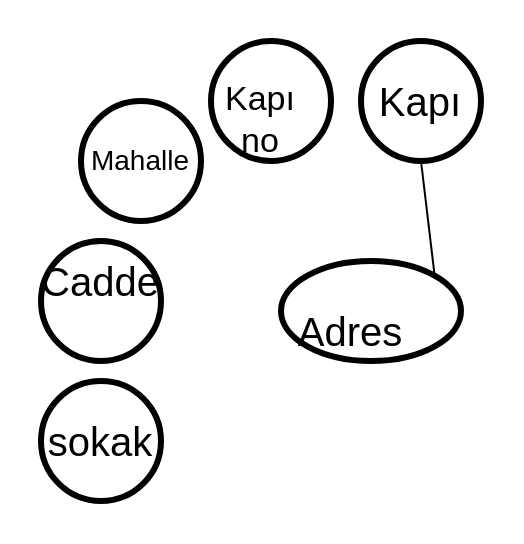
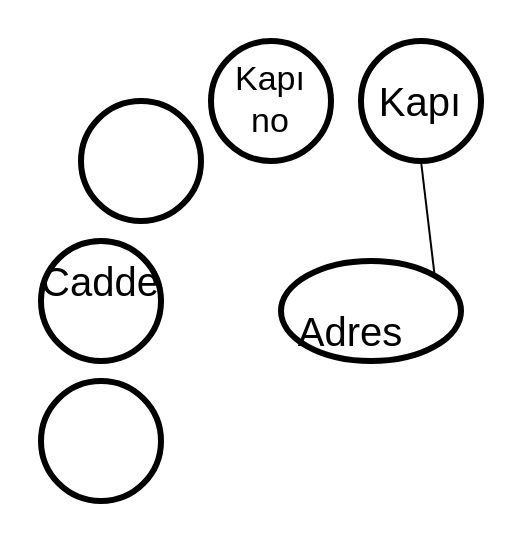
node "Kapı no": moved (261, 121) -> (271, 101)
node "Mahalle": removed
node "sokak": removed
